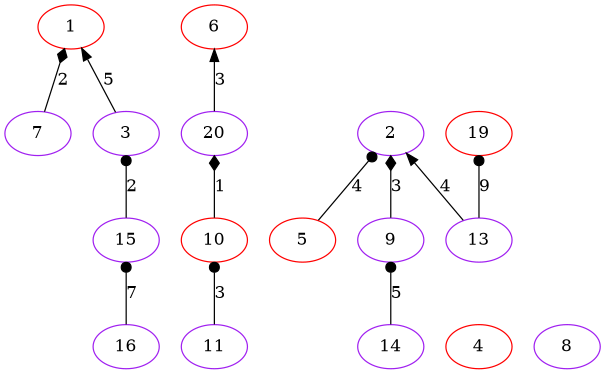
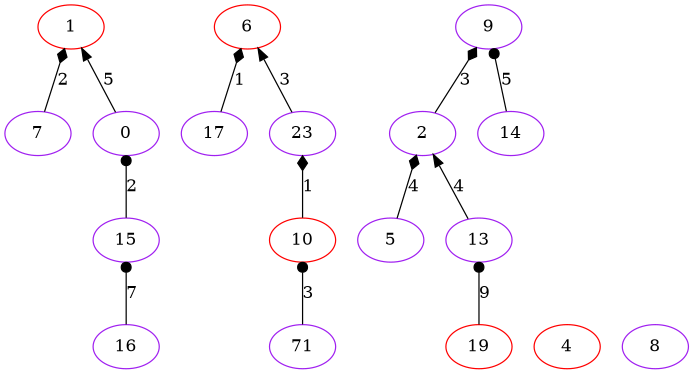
node "3": label "3" -> "0"
node "20": label "20" -> "23"
node "17": added
edge "5" -> "2": arrowhead dot -> diamond
edge "13" -> "19": reversed
edge "9" -> "2": reversed
node "5": color red -> purple
node "11": label "11" -> "71"
